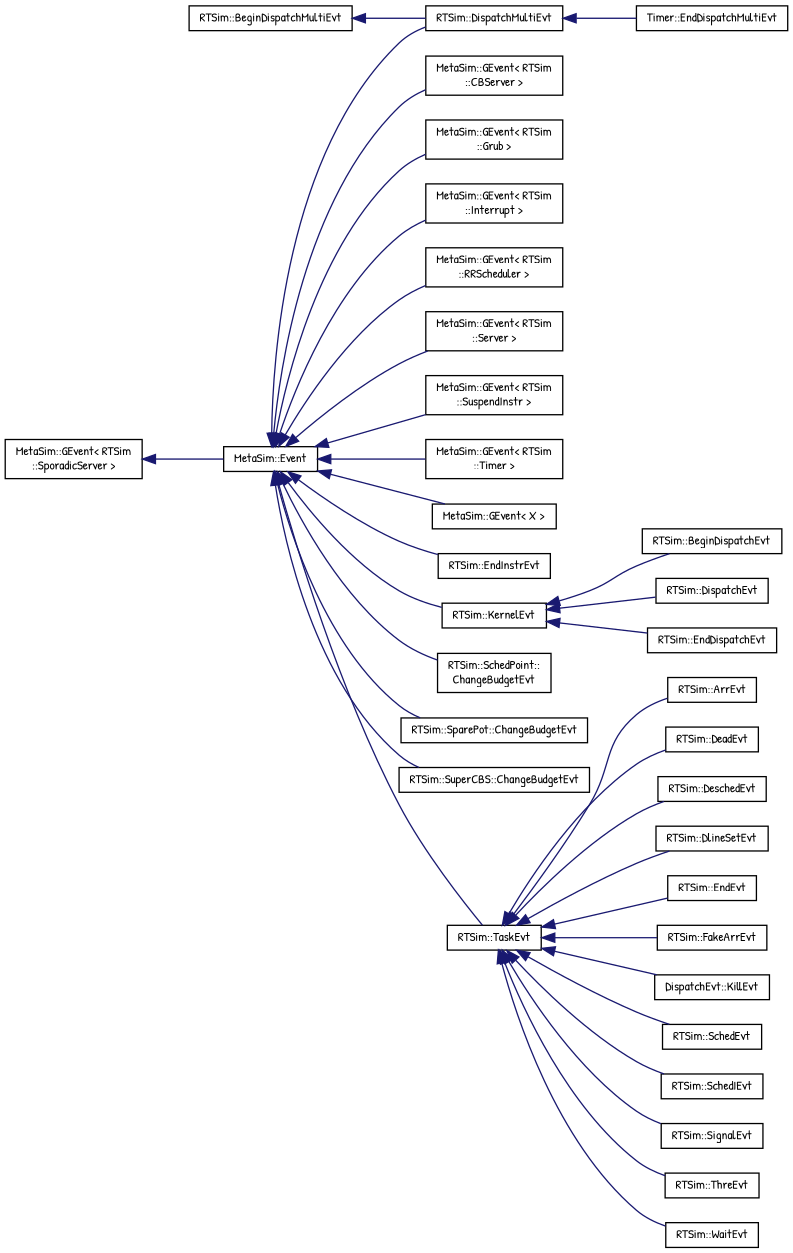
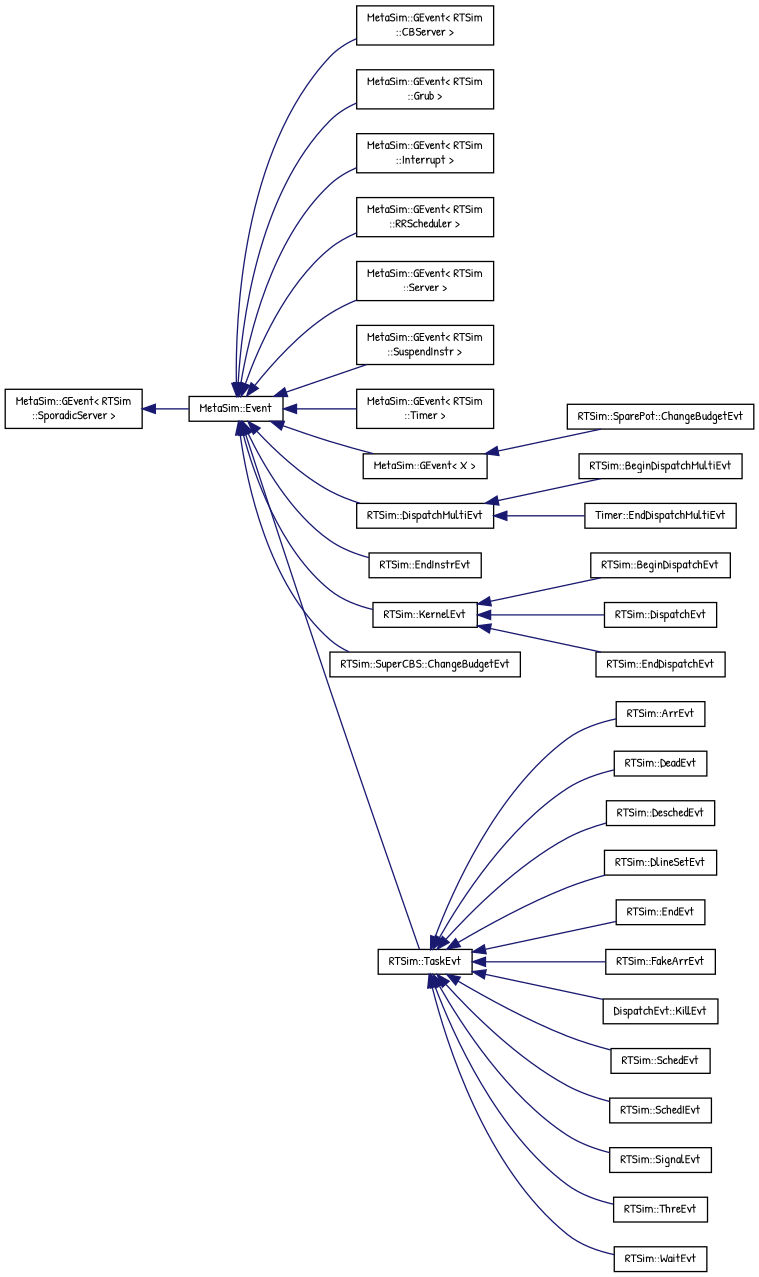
edge "RTSim::DispatchMultiEvt" -> "RTSim::BeginDispatchMultiEvt": reversed
edge "RTSim::SparePot::ChangeBudgetEvt" -> "MetaSim::Event": now "RTSim::SparePot::ChangeBudgetEvt" -> "MetaSim::GEvent< X >"
node "RTSim::SchedPoint:: ChangeBudgetEvt": removed
